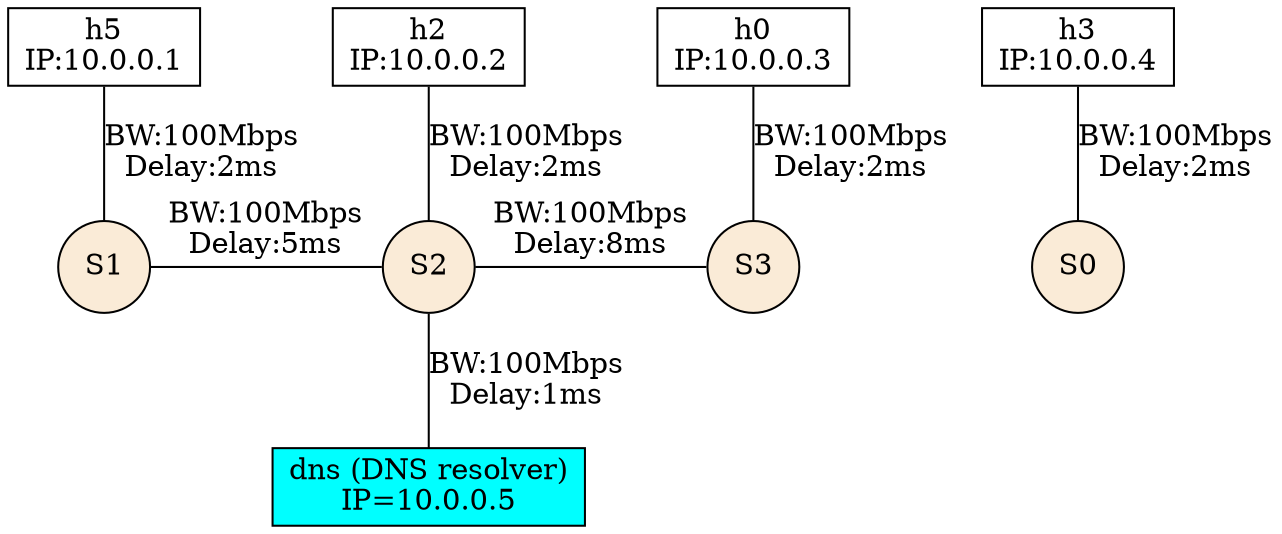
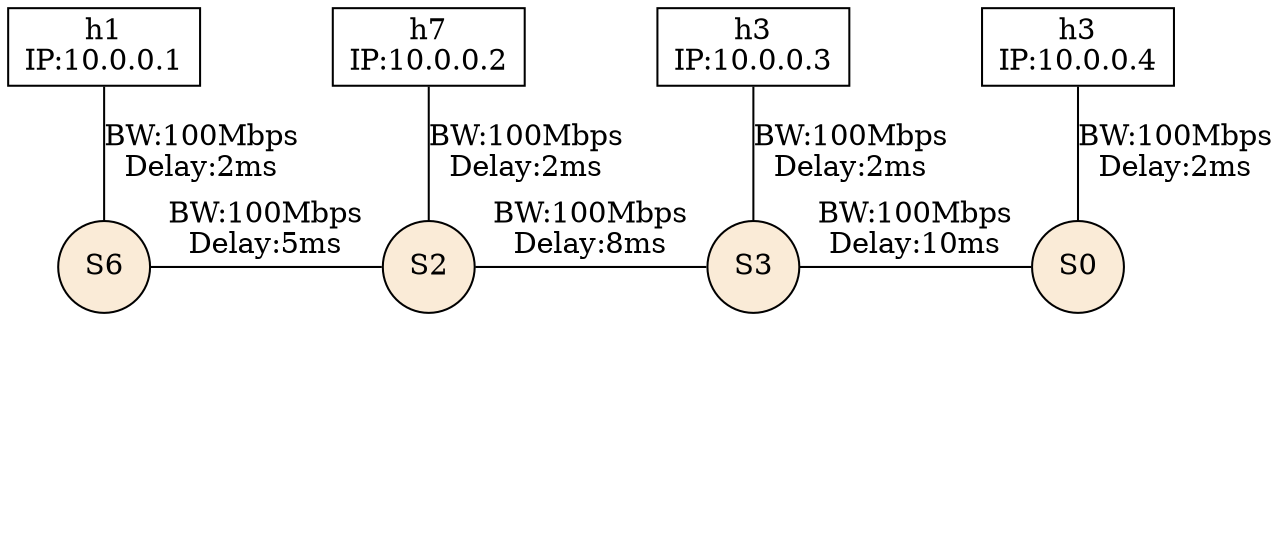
node "h5 IP:10.0.0.1": label "h5 IP:10.0.0.1" -> "h1 IP:10.0.0.1"
node "h2 IP:10.0.0.2": label "h2 IP:10.0.0.2" -> "h7 IP:10.0.0.2"
node "h0 IP:10.0.0.3": label "h0 IP:10.0.0.3" -> "h3 IP:10.0.0.3"
node "S1": label "S1" -> "S6"
edge "S3" -- "S0": added, label "BW:100Mbps Delay:10ms"
node "dns (DNS resolver) IP=10.0.0.5": removed
